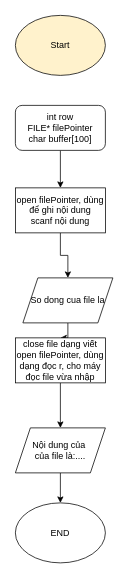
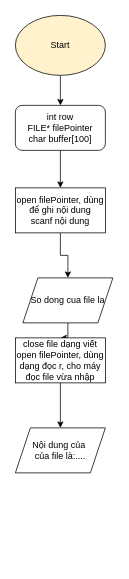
edge "Start" -> "int row FILE* filePointer char buffer[100]": added
edge "Nội dung của của file là:...." -> "END": removed
node "END": removed
